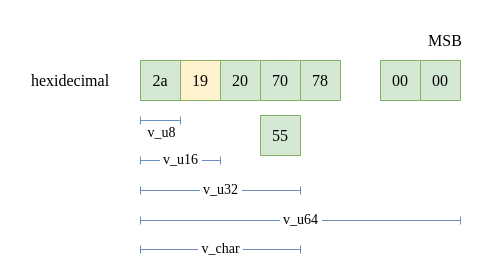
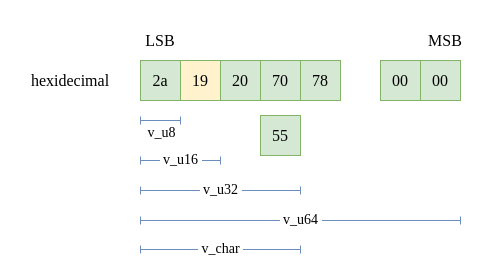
node "LSB": added
